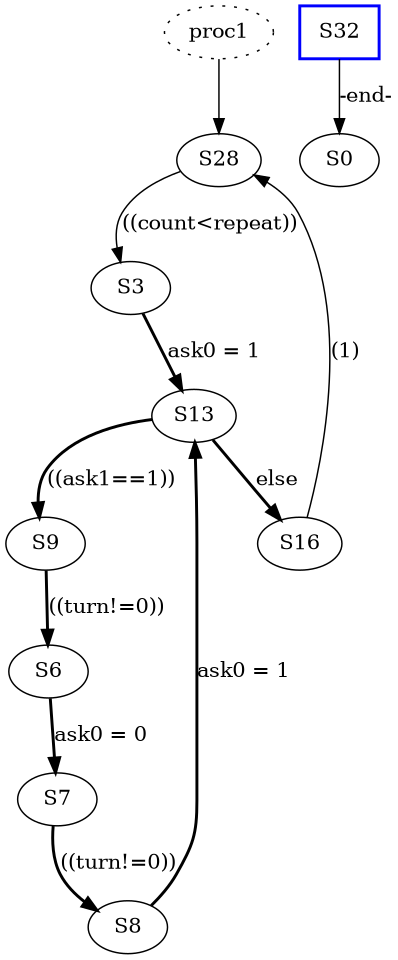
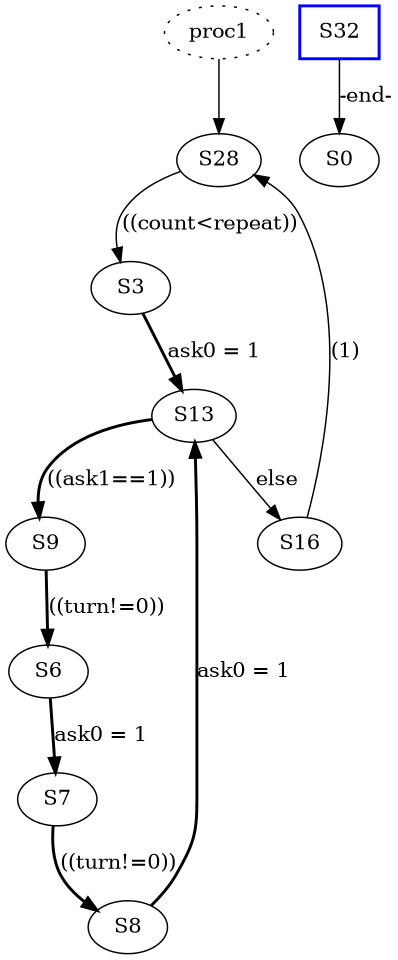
edge "S13" -> "S16": style bold -> solid
edge "S6" -> "S7": label "ask0 = 0" -> "ask0 = 1"
